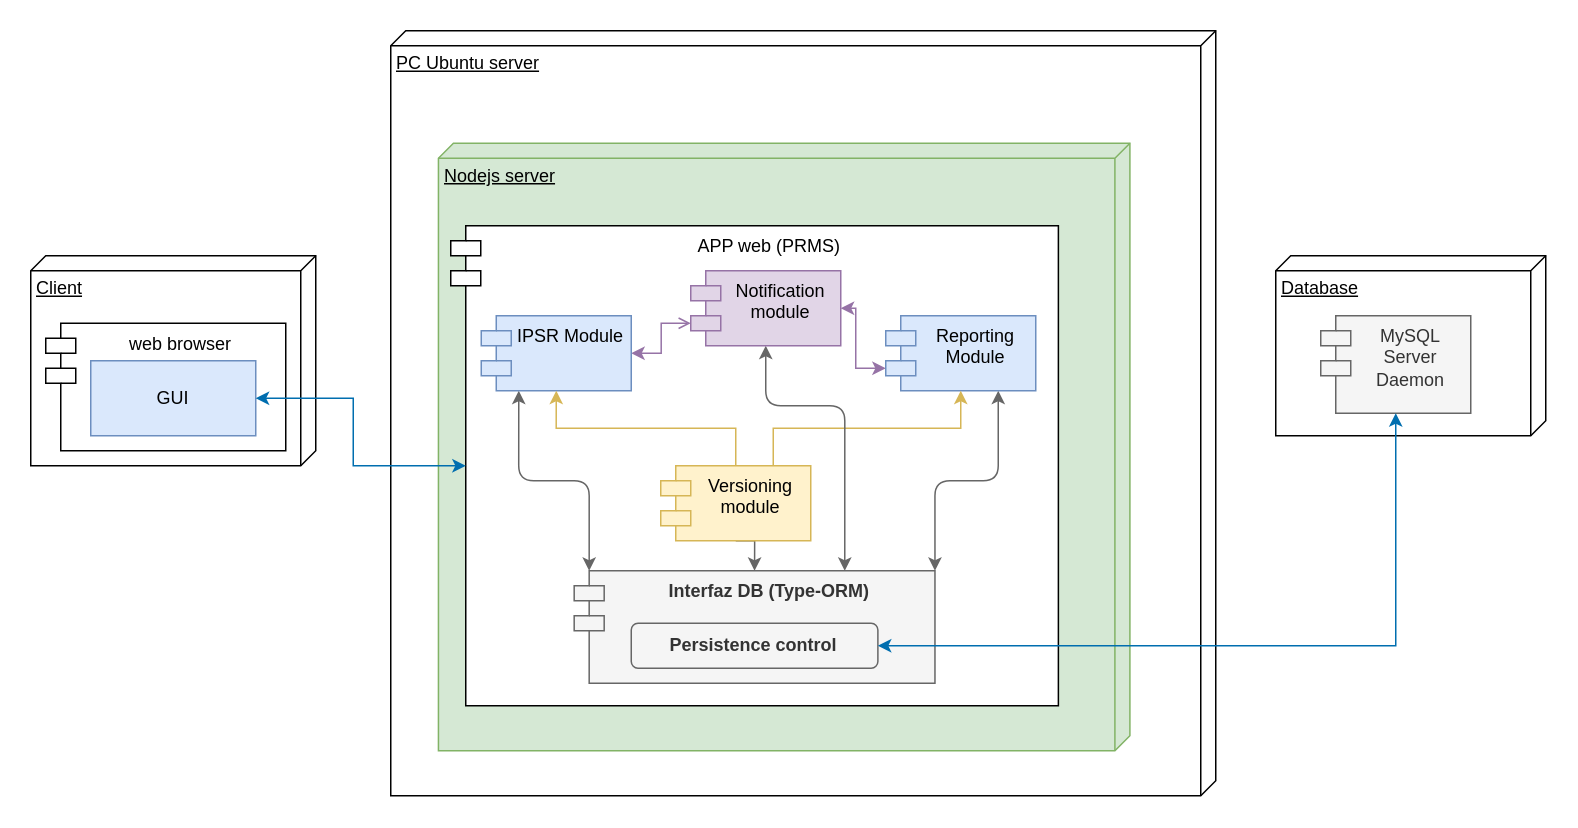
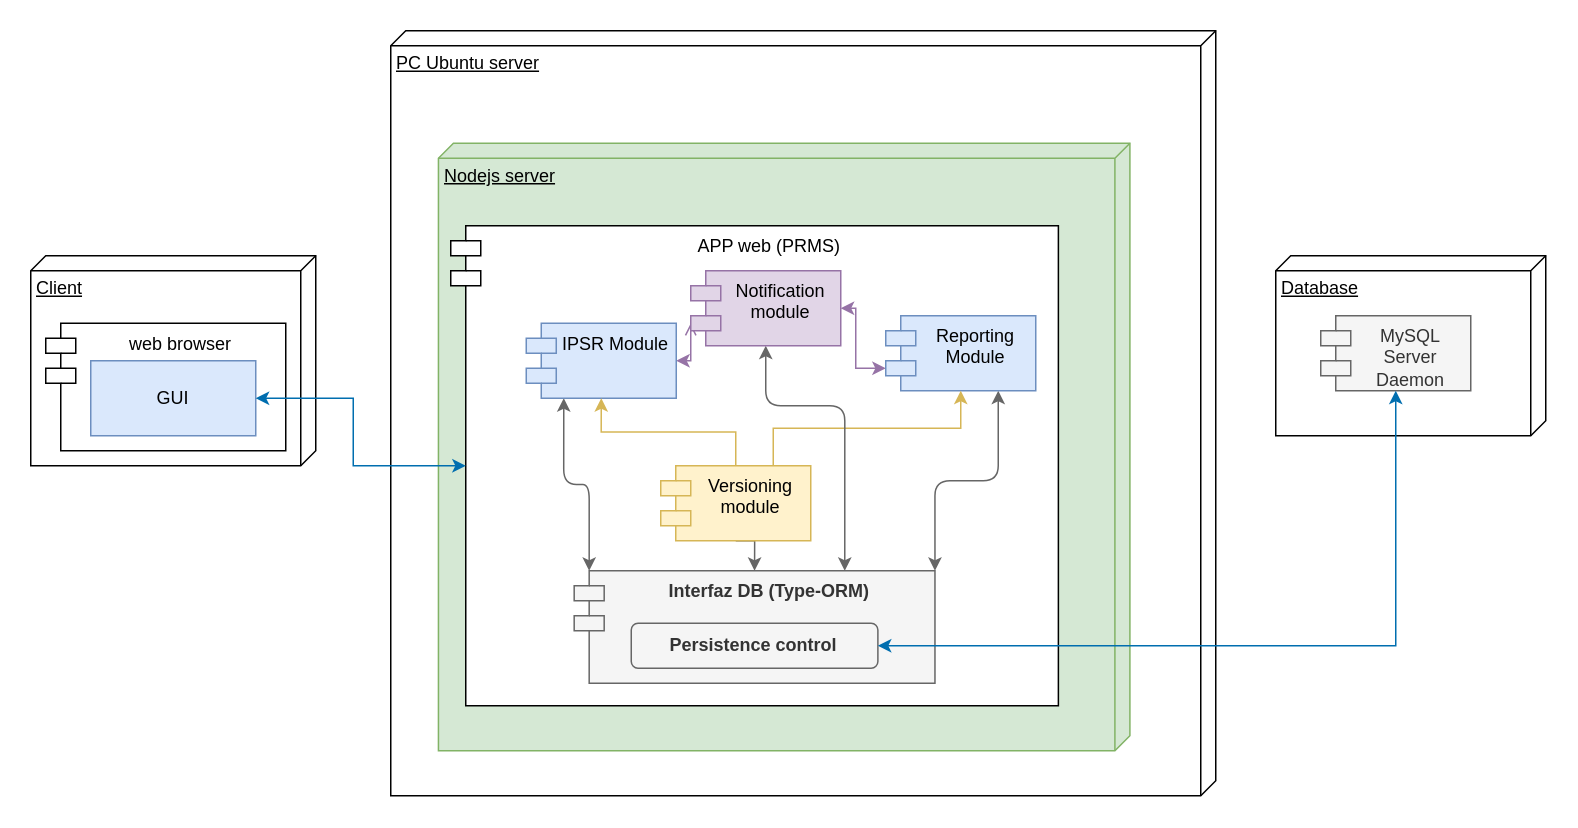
node "IPSR Module": moved (556, 353) -> (601, 361)
node "MySQL Server Daemon": size 150x98 -> 150x75
